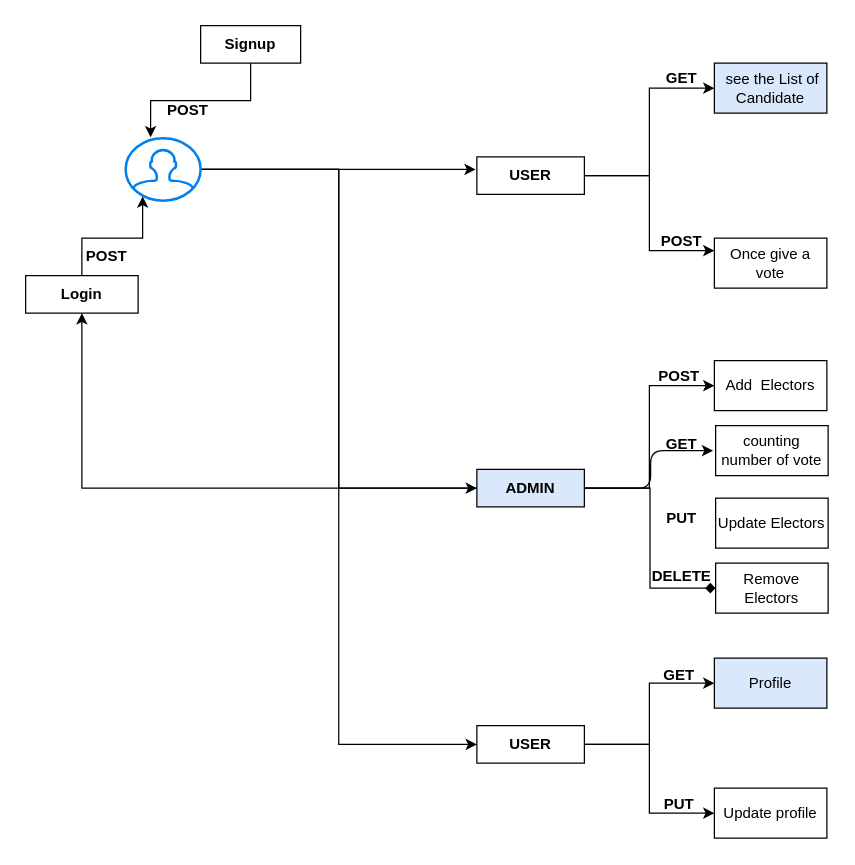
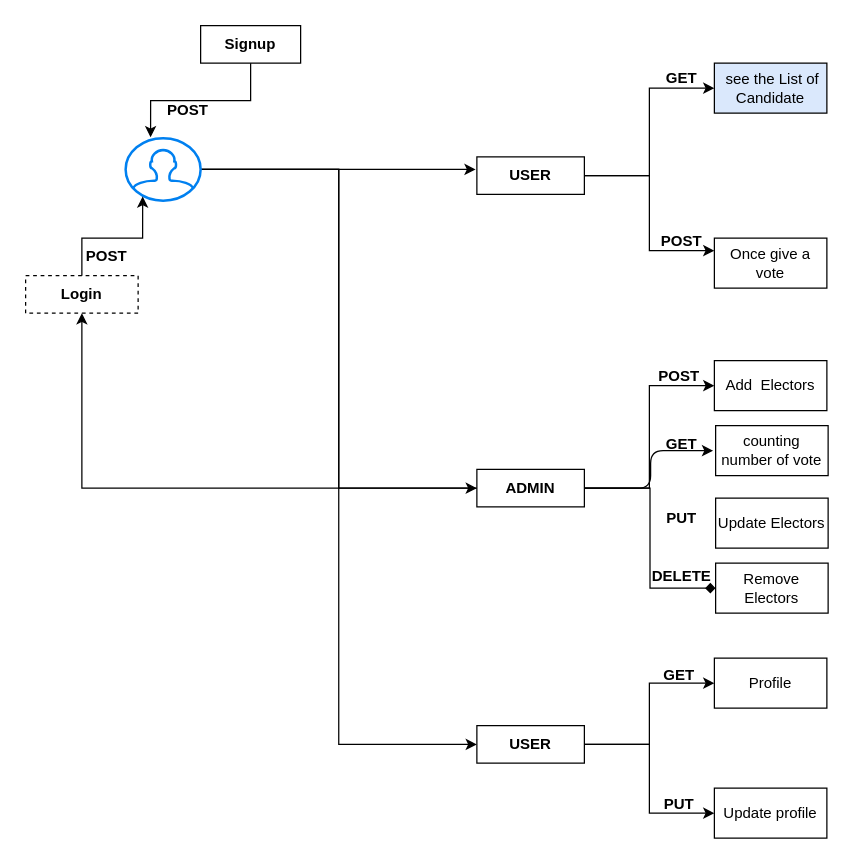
node "Login": style solid -> dashed
node "ADMIN": fillcolor #dae8fc -> #ffffff
node "Profile": fillcolor #dae8fc -> #ffffff
